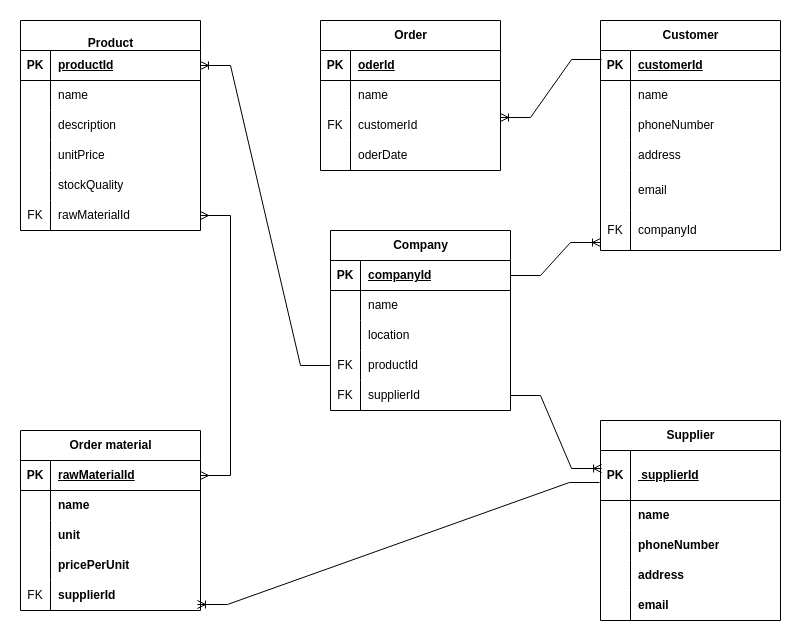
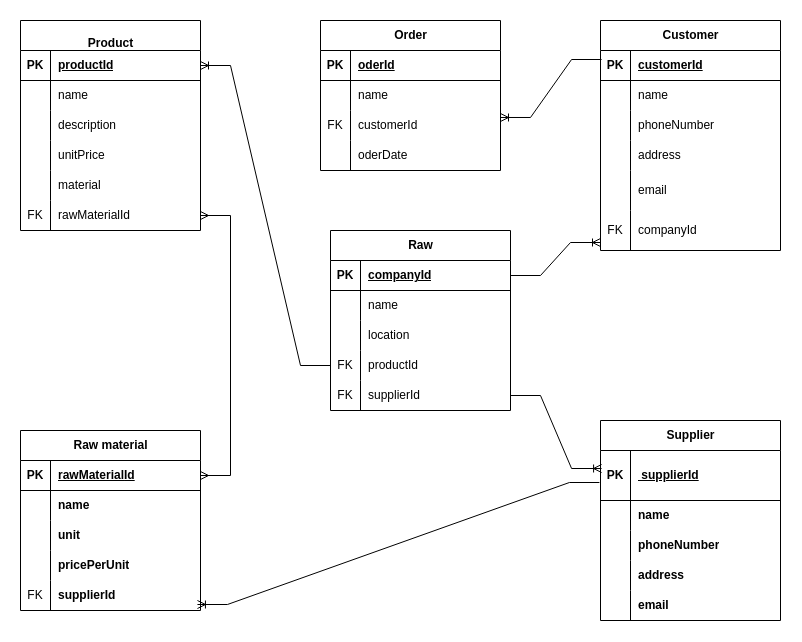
node "stockQuality": label "stockQuality" -> "material"
node "Company": label "Company" -> "Raw"
node "Order material": label "Order material" -> "Raw material"
